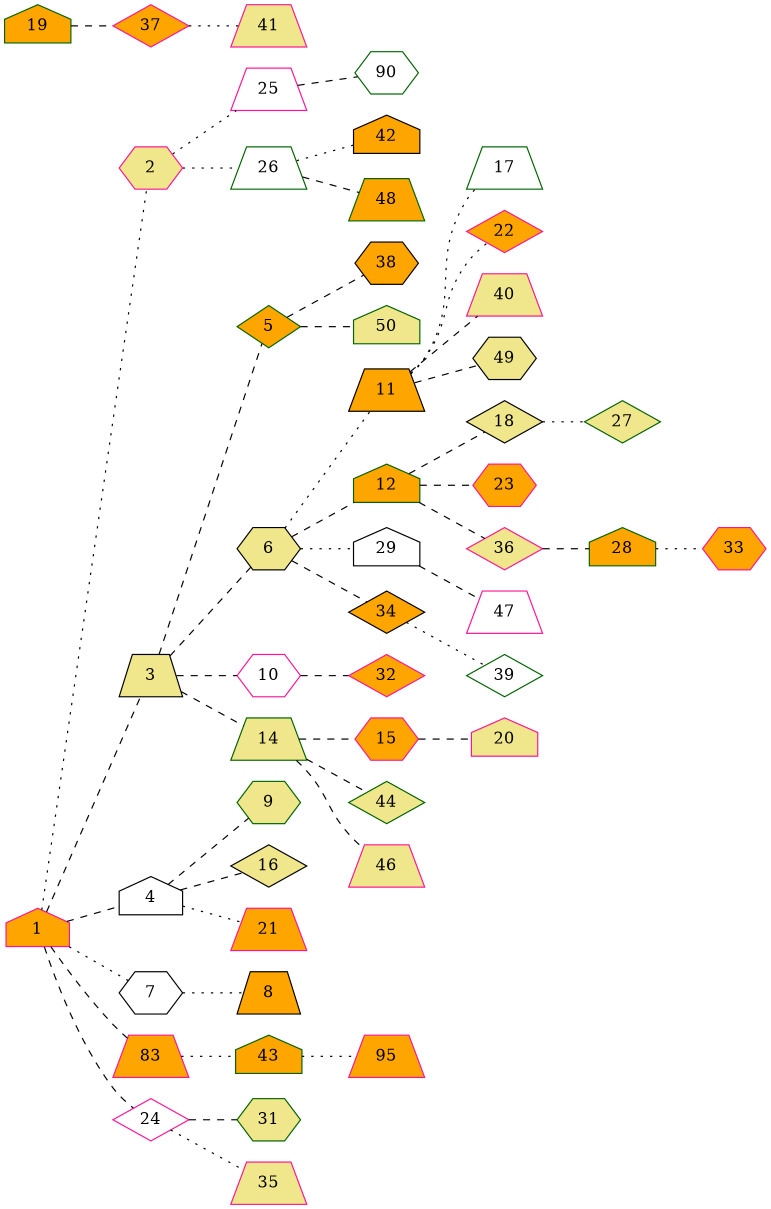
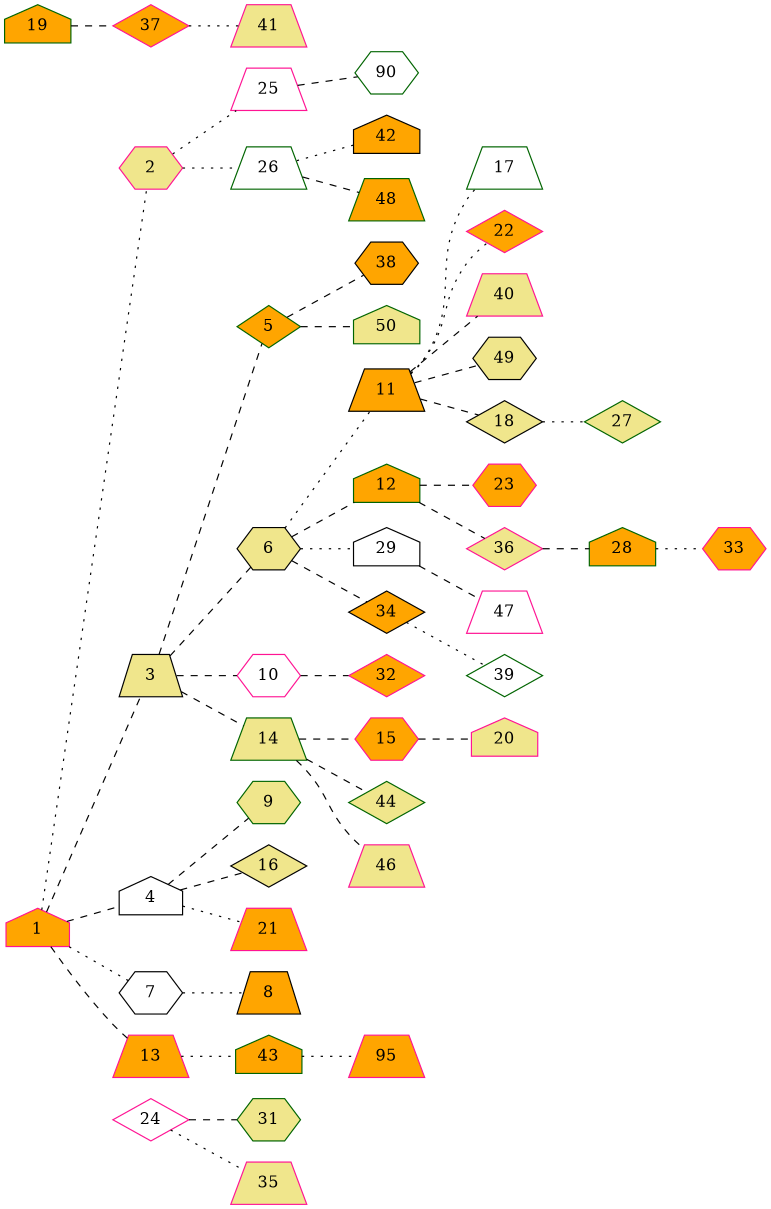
edge "18" -- "12": now "18" -- "11"
edge "1" -- "24": removed
node "83": label "83" -> "13"
